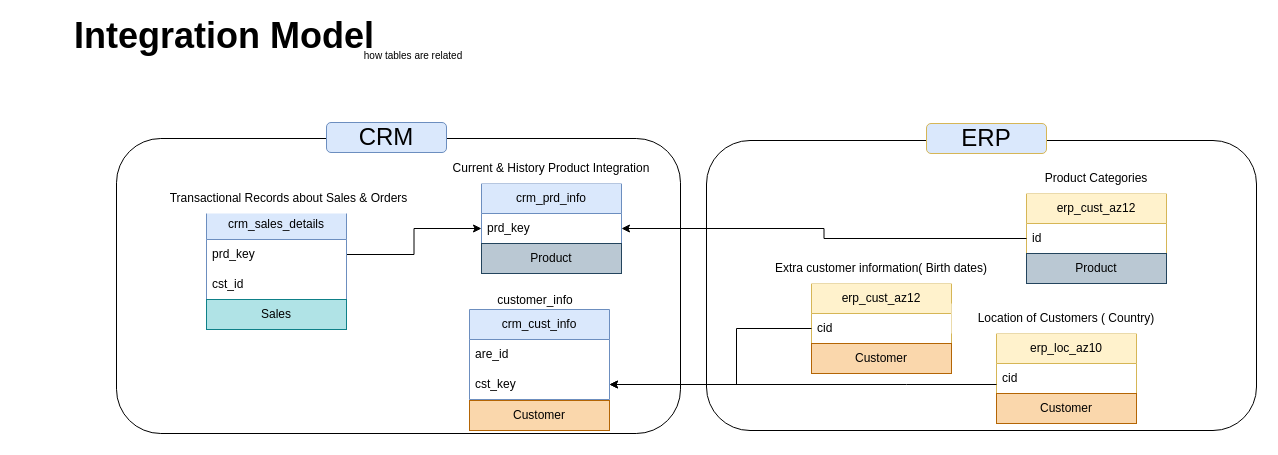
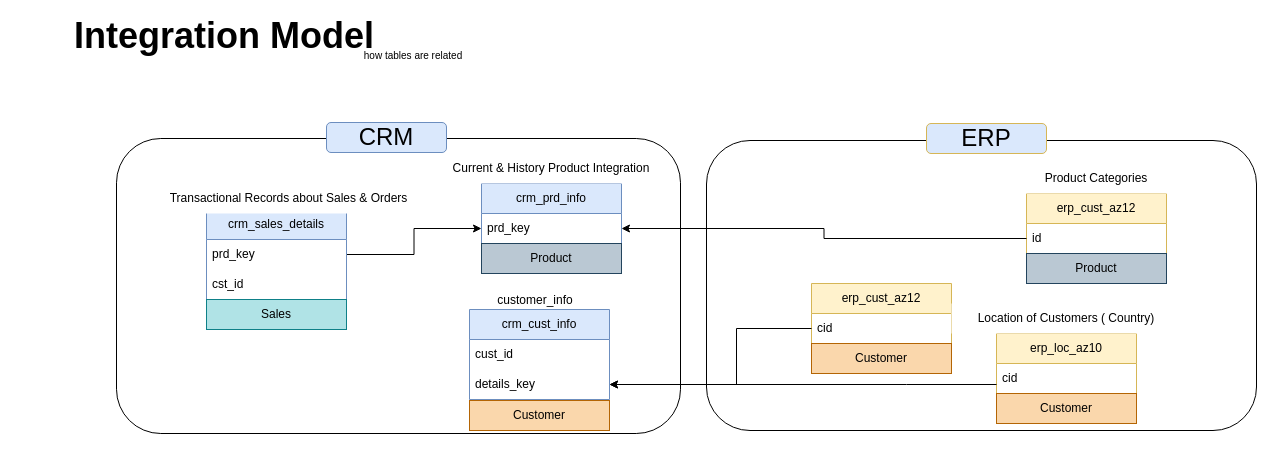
node "Extra customer information( Birth dates)": removed
node "are_id": label "are_id" -> "cust_id"
node "cst_key": label "cst_key" -> "details_key"
